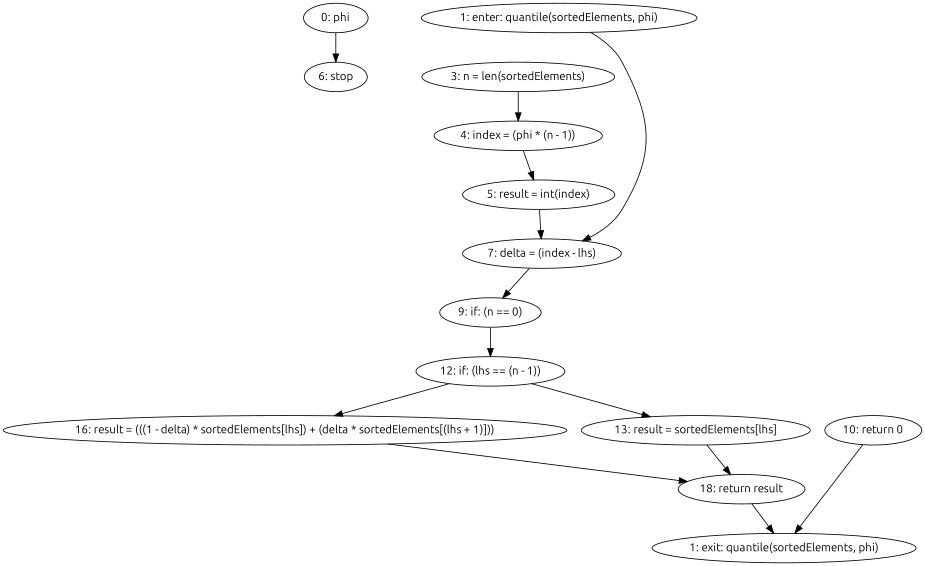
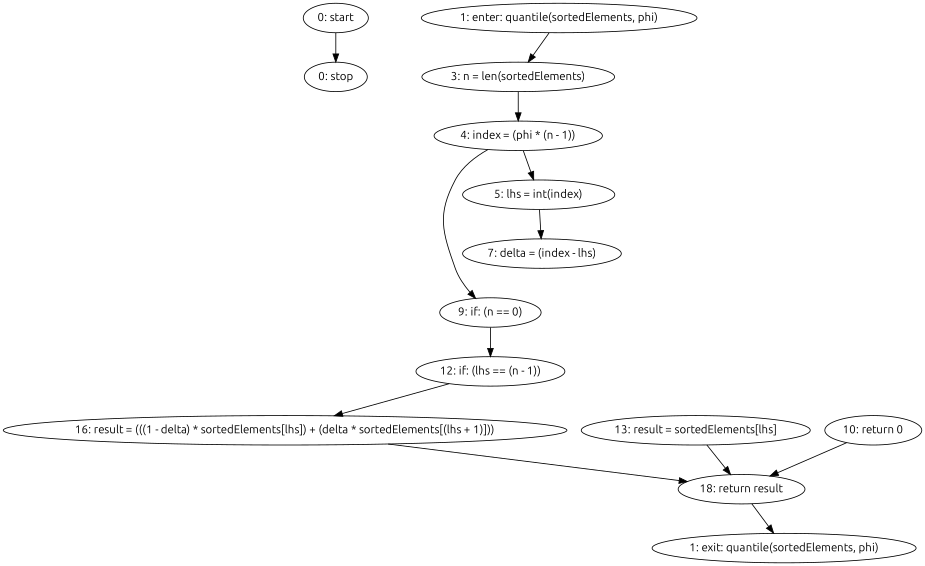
node "0: phi": label "0: phi" -> "0: start"
node "6: stop": label "6: stop" -> "0: stop"
edge "1: enter: quantile(sortedElements, phi)" -> "7: delta = (index - lhs)": now "1: enter: quantile(sortedElements, phi)" -> "3: n = len(sortedElements)"
node "5: result = int(index)": label "5: result = int(index)" -> "5: lhs = int(index)"
edge "7: delta = (index - lhs)" -> "9: if: (n == 0)": now "4: index = (phi * (n - 1))" -> "9: if: (n == 0)"
edge "12: if: (lhs == (n - 1))" -> "13: result = sortedElements[lhs]": removed
edge "10: return 0" -> "1: exit: quantile(sortedElements, phi)": now "10: return 0" -> "18: return result"
